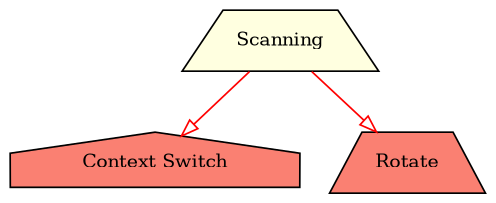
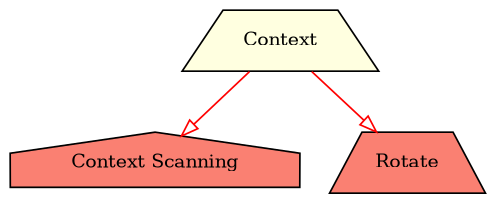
node "Scanning": label "Scanning" -> "Context"
node "Context Switch": label "Context Switch" -> "Context Scanning"
